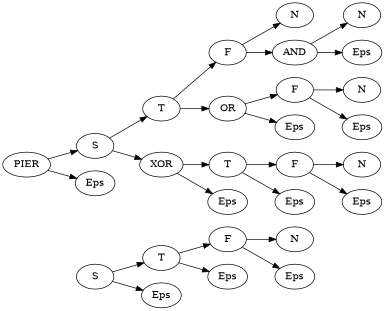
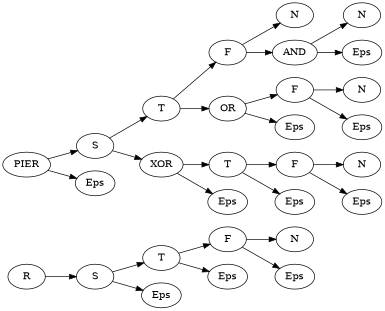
node "R": added
